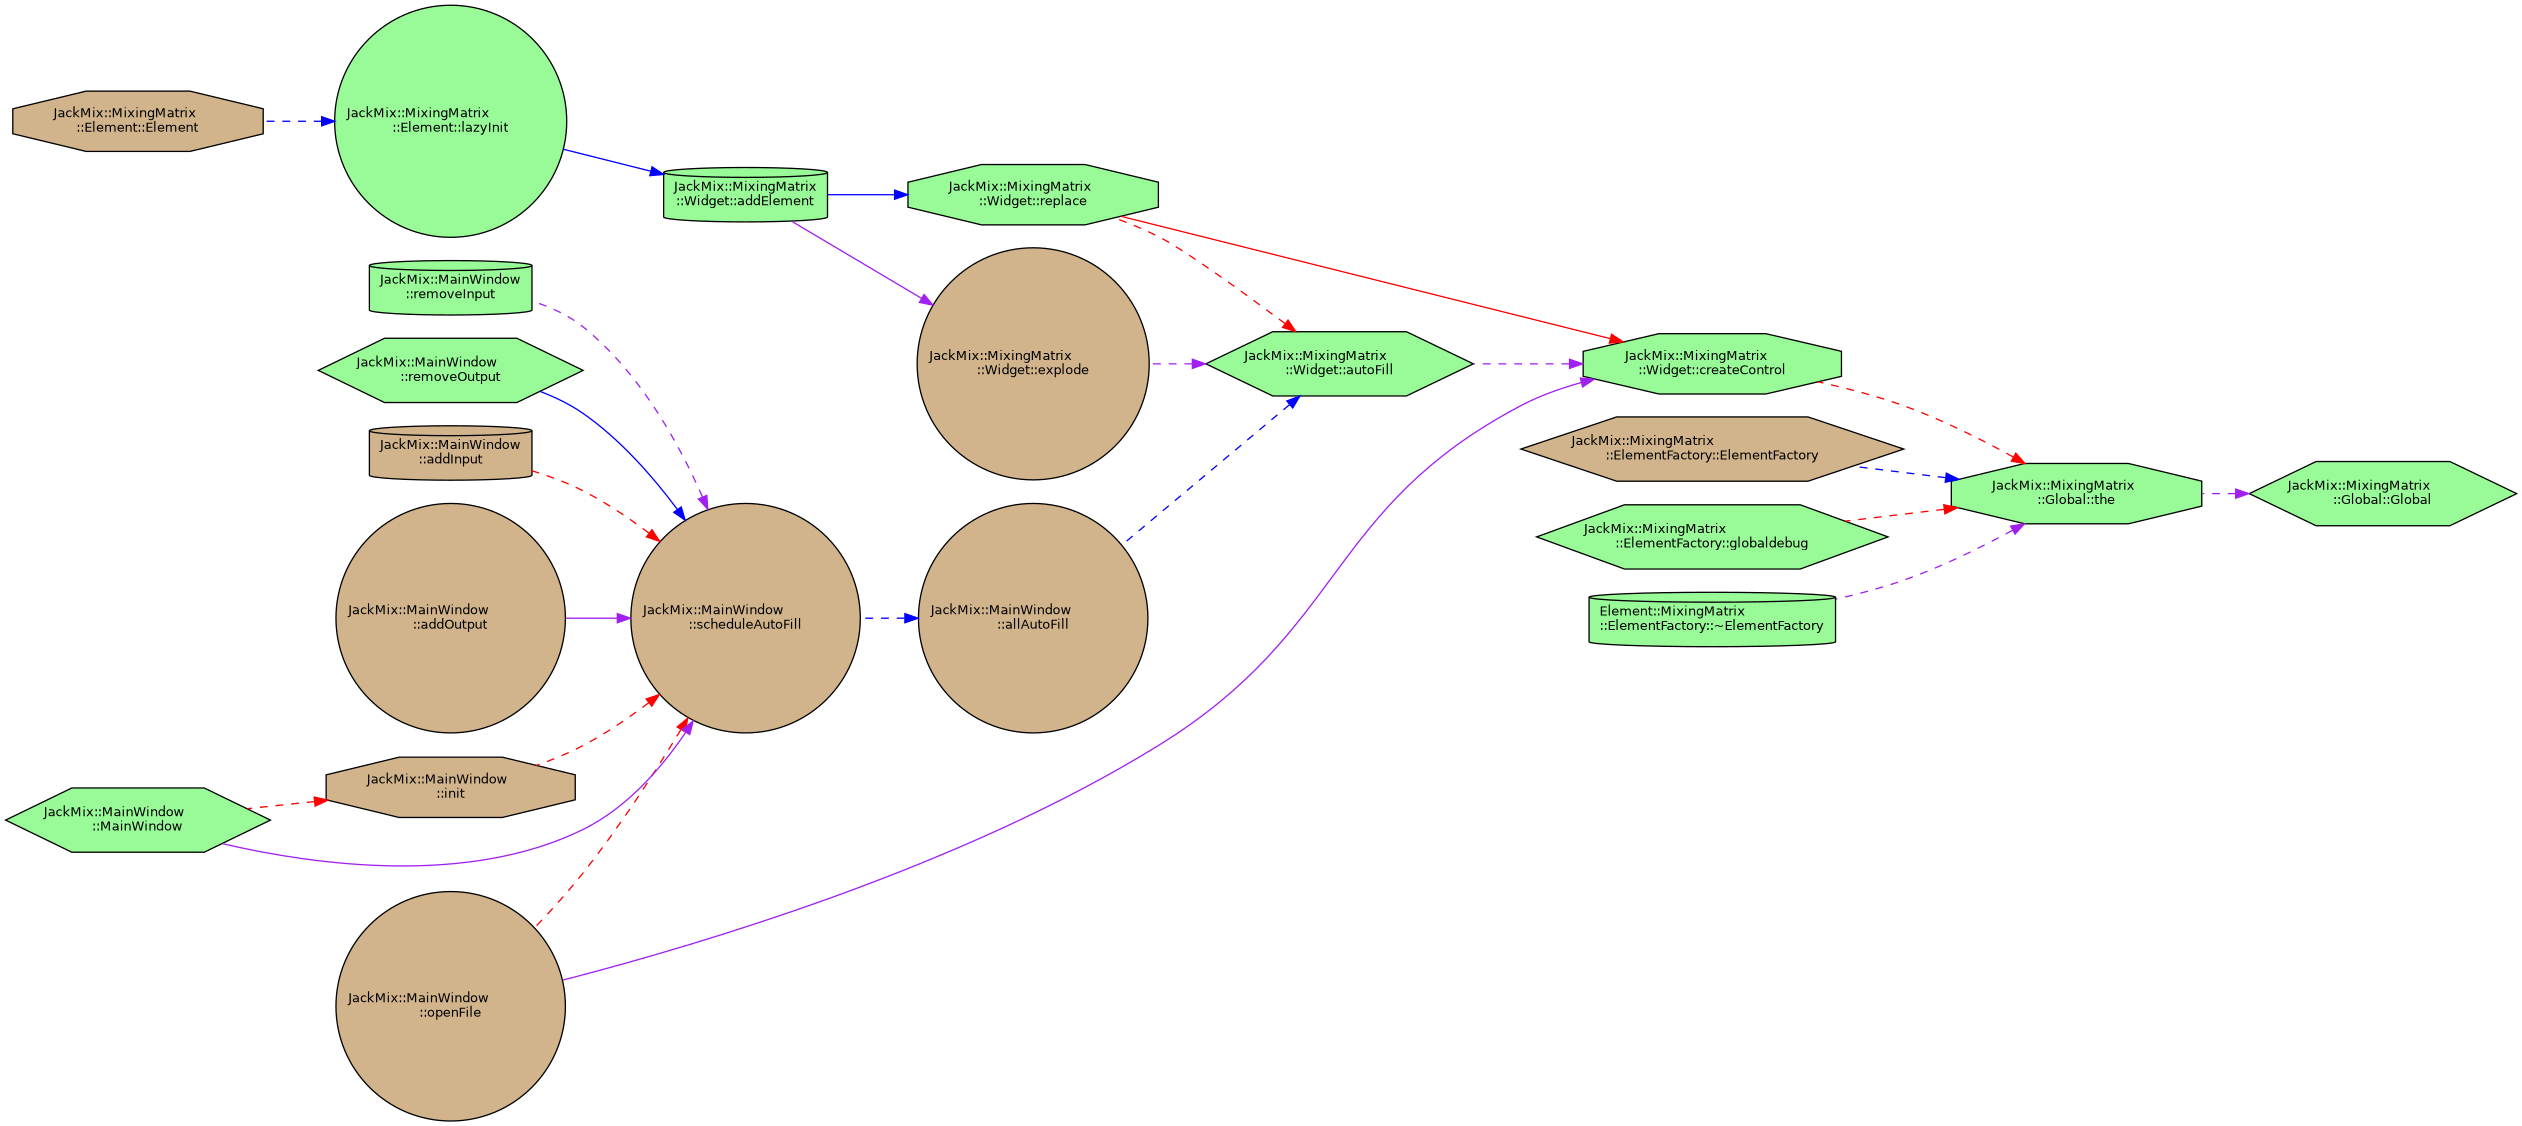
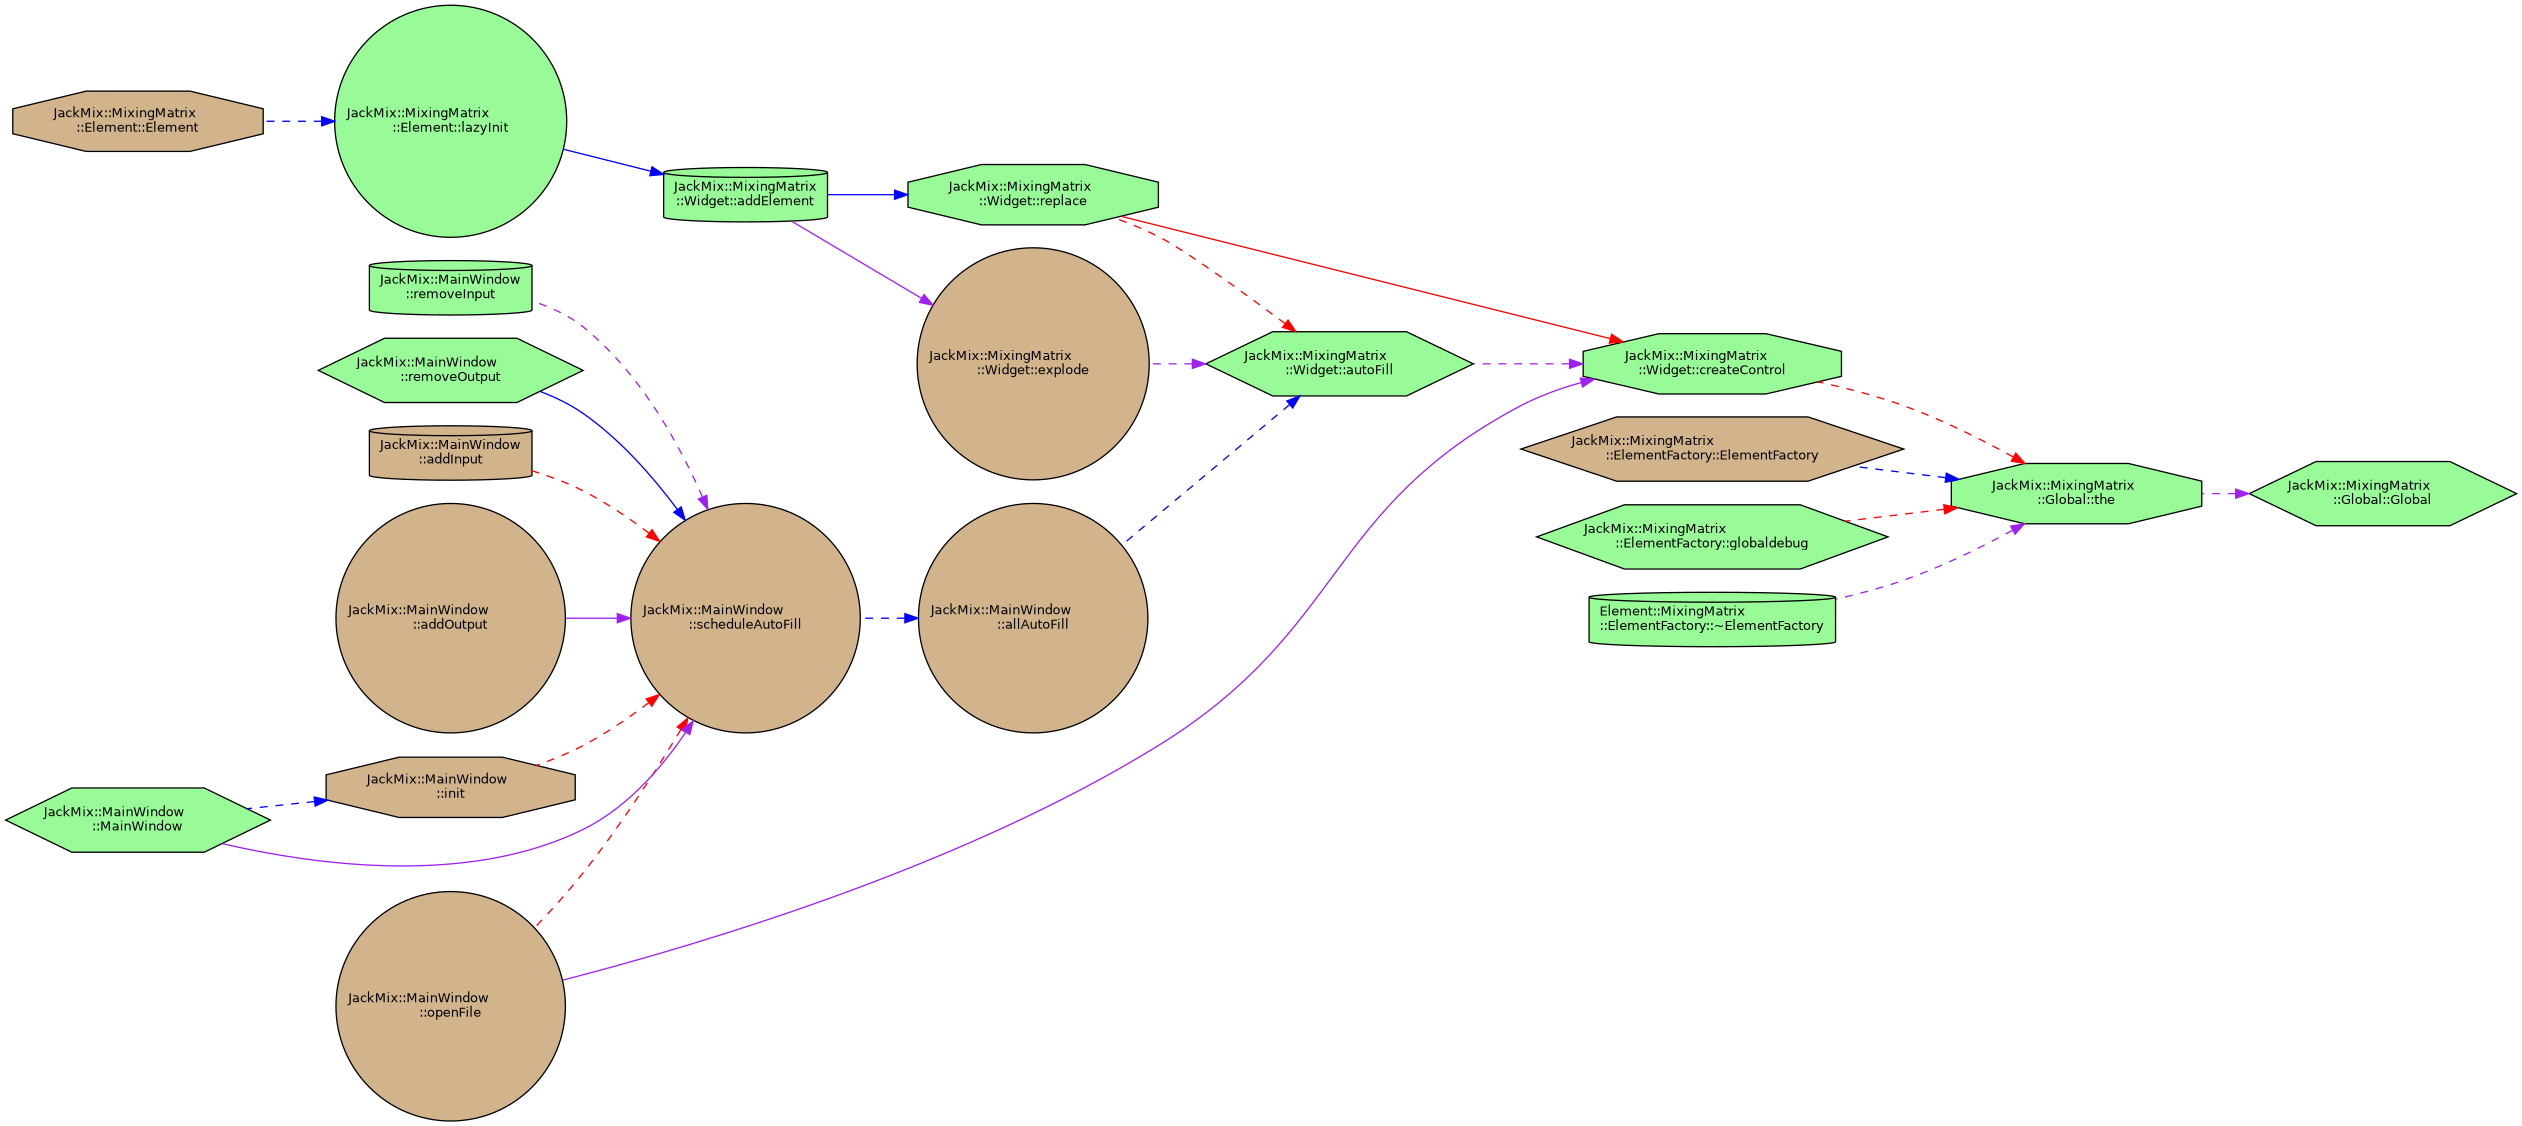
edge "JackMix::MainWindow ::MainWindow" -> "JackMix::MainWindow ::init": color red -> blue
